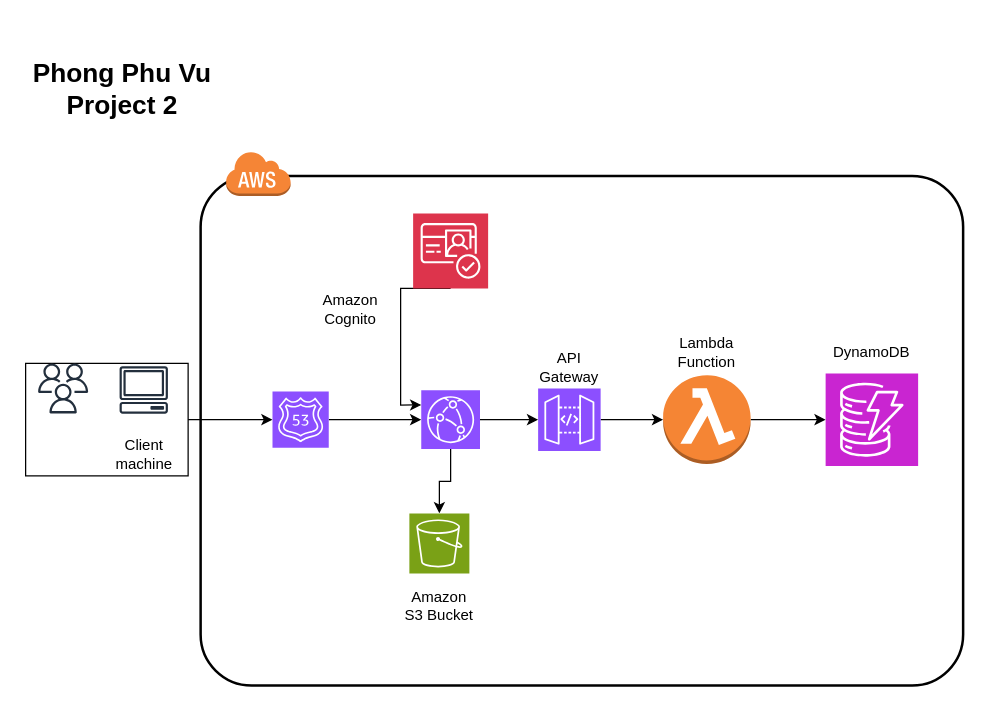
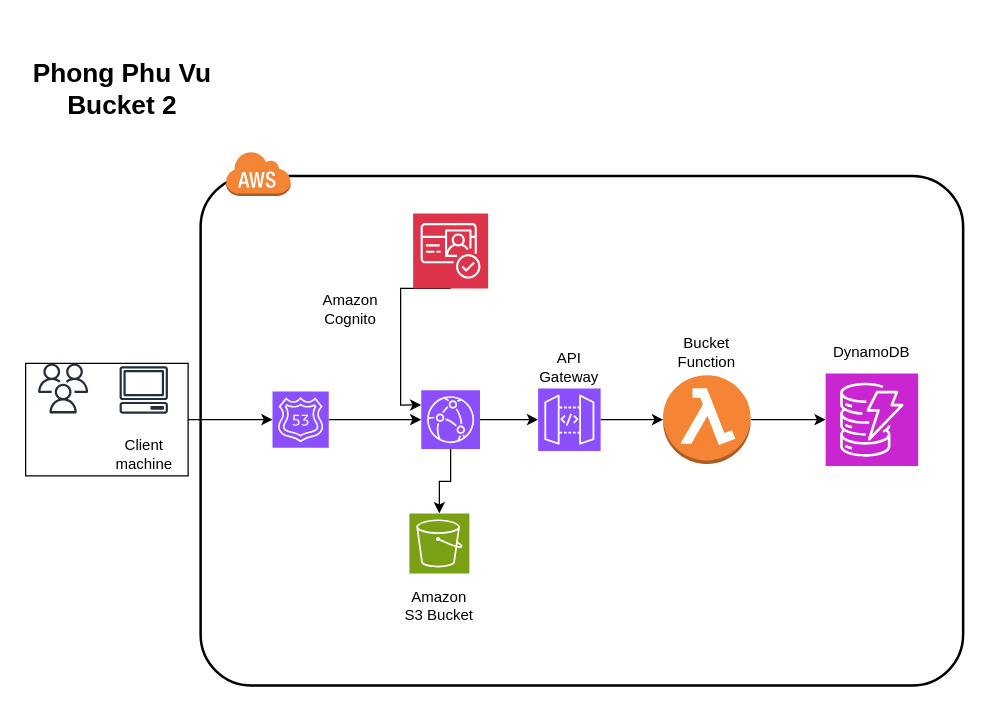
node "Phong Phu VuProject 2": label "Phong Phu VuProject 2" -> "Phong Phu VuBucket 2"
node "Lambda Function": label "Lambda Function" -> "Bucket Function"
